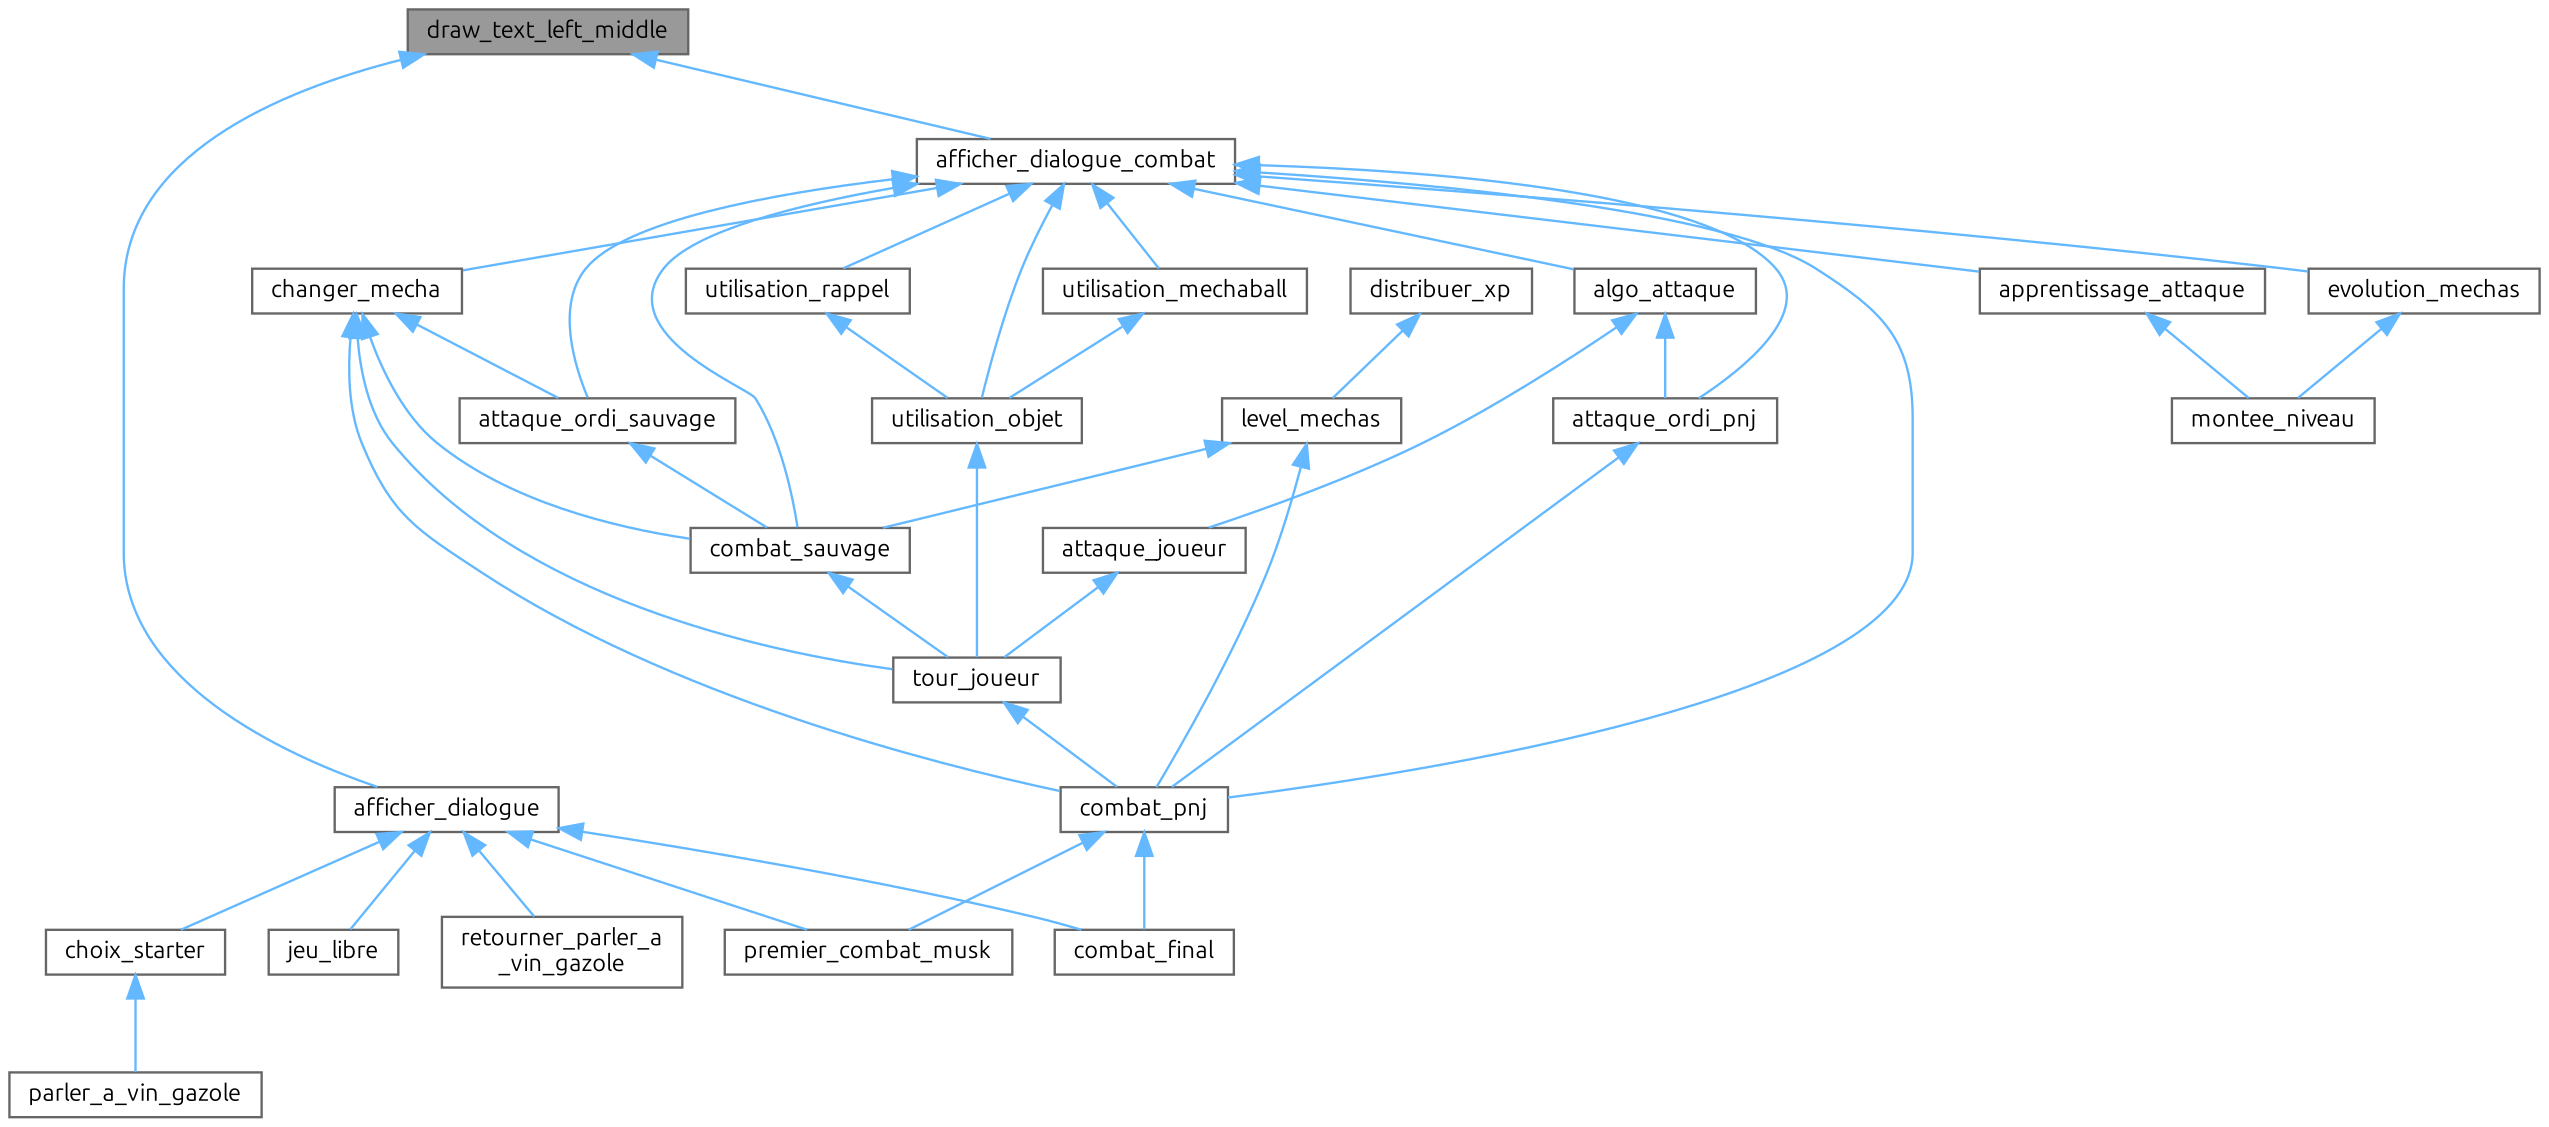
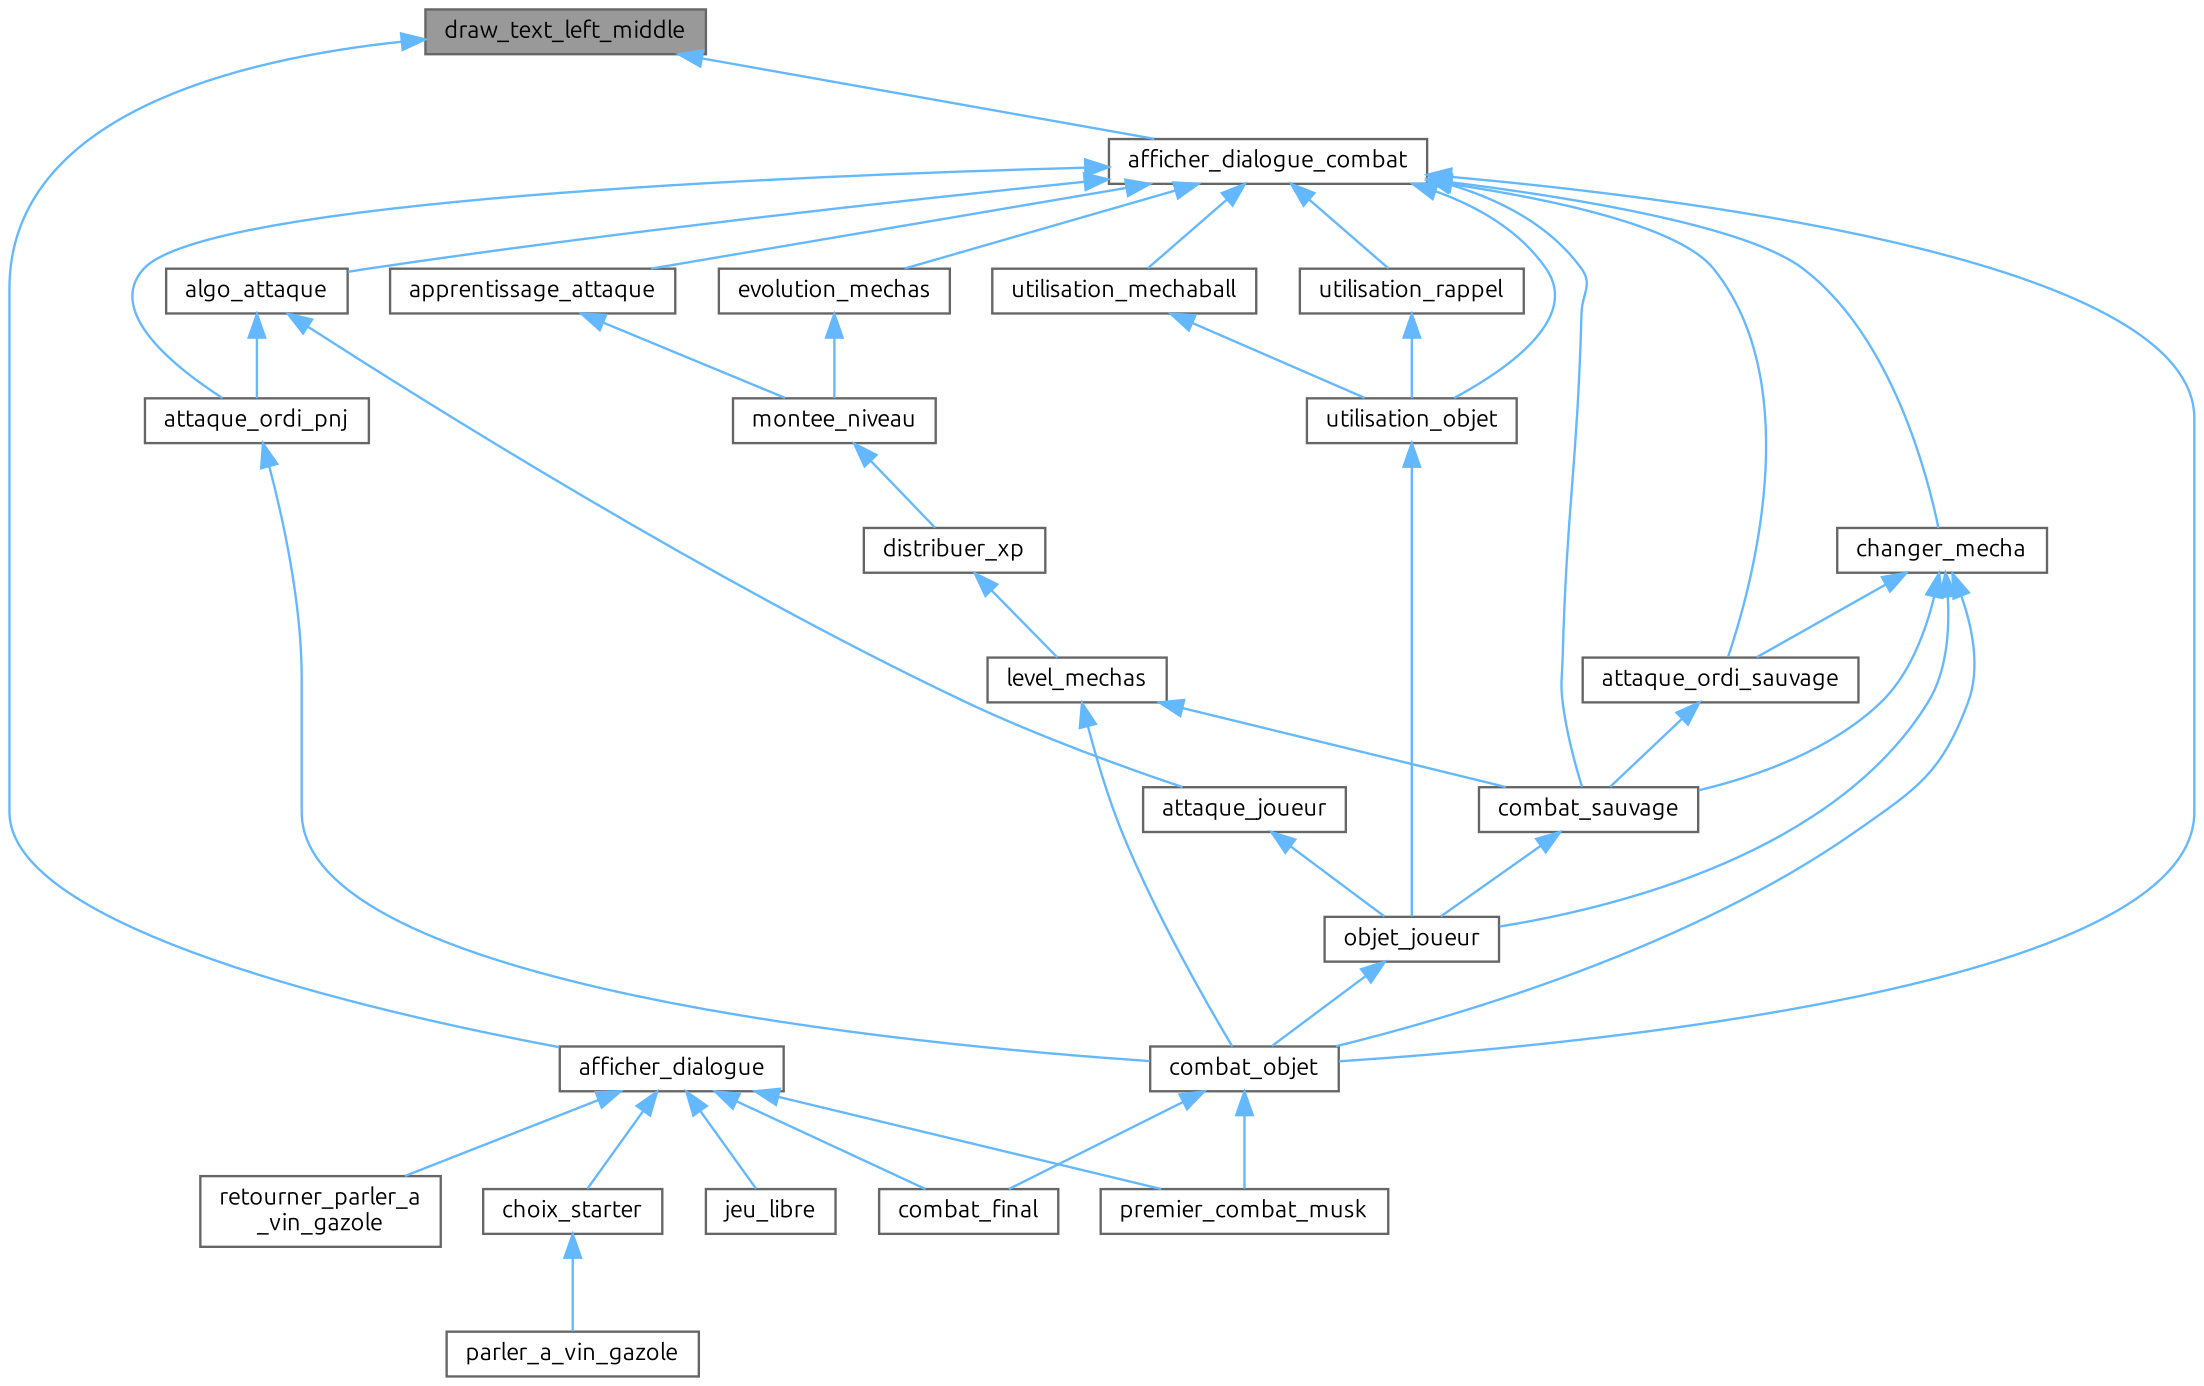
edge "distribuer_xp" -> "montee_niveau": added
node "tour_joueur": label "tour_joueur" -> "objet_joueur"
node "combat_pnj": label "combat_pnj" -> "combat_objet"
